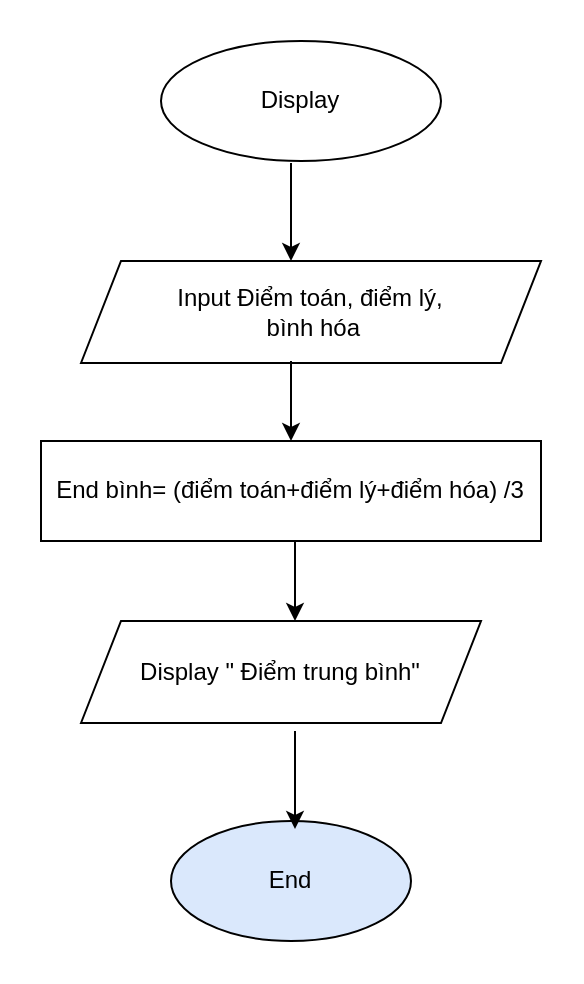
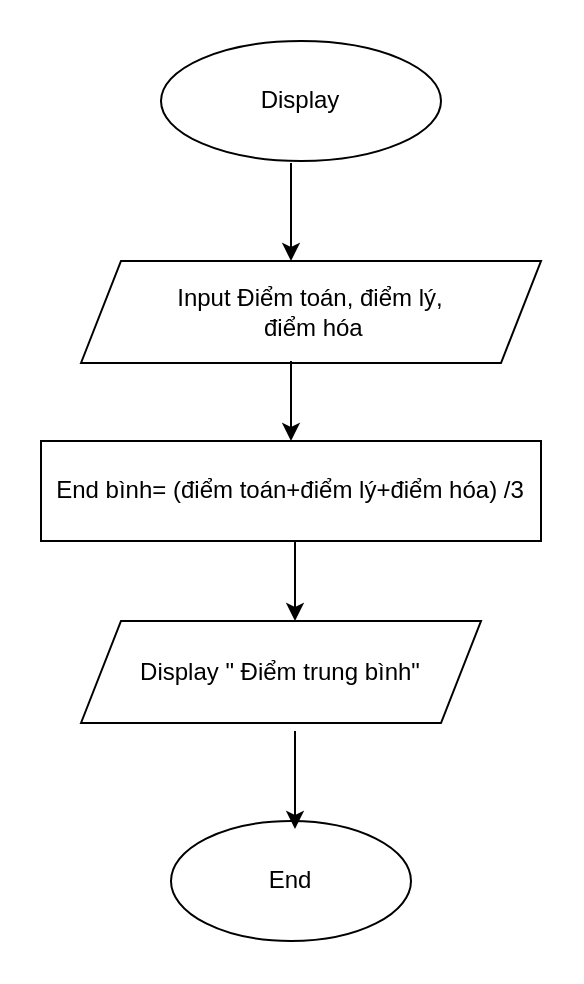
node "Input Điểm toán, điểm lý, bình hóa": label "Input Điểm toán, điểm lý, bình hóa" -> "Input Điểm toán, điểm lý, điểm hóa"
node "End": fillcolor #dae8fc -> #ffffff
